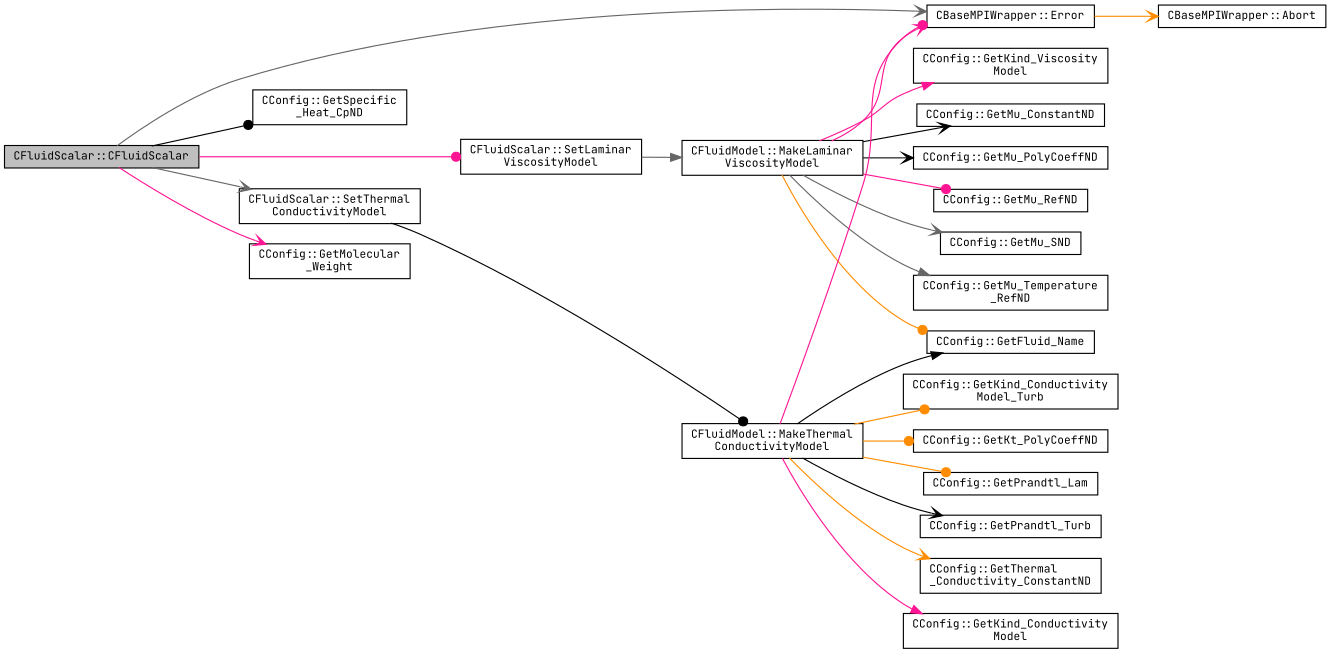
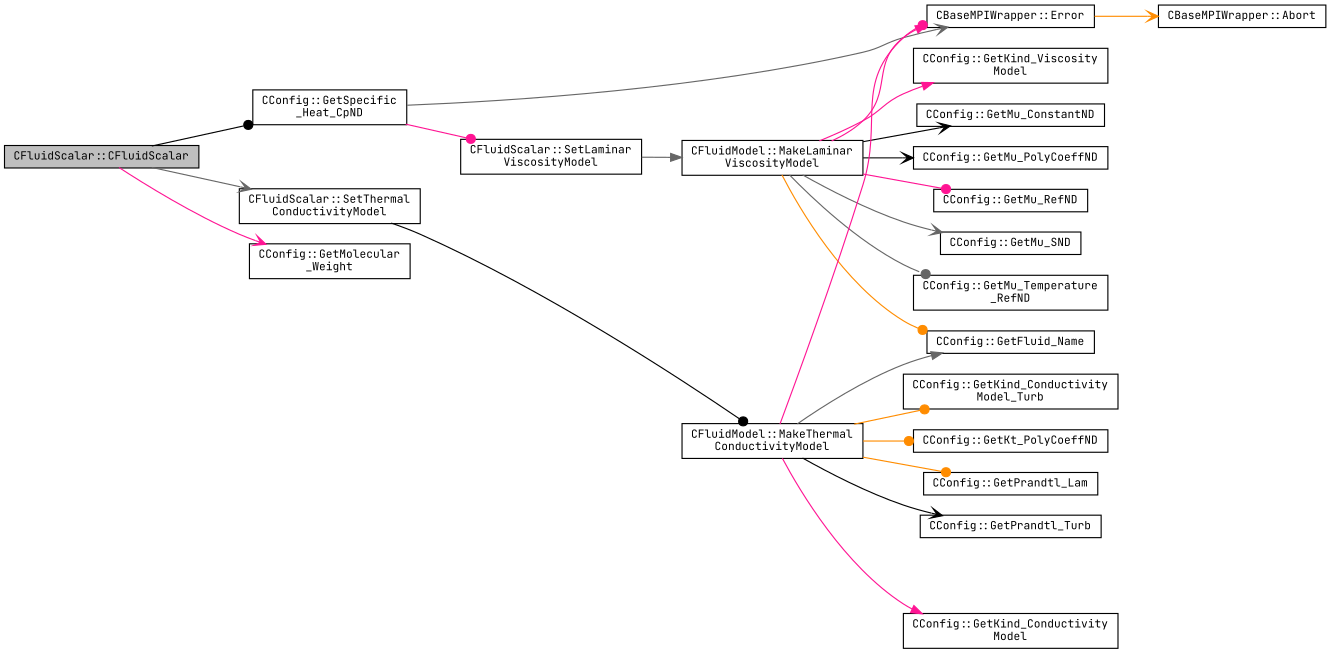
edge "CFluidScalar::CFluidScalar" -> "CBaseMPIWrapper::Error": now "CConfig::GetSpecific _Heat_CpND" -> "CBaseMPIWrapper::Error"
edge "CFluidModel::MakeLaminar ViscosityModel" -> "CBaseMPIWrapper::Error": arrowhead vee -> normal
edge "CFluidScalar::CFluidScalar" -> "CFluidScalar::SetLaminar ViscosityModel": now "CConfig::GetSpecific _Heat_CpND" -> "CFluidScalar::SetLaminar ViscosityModel"
edge "CFluidModel::MakeLaminar ViscosityModel" -> "CConfig::GetMu_Temperature _RefND": arrowhead normal -> dot
edge "CFluidModel::MakeThermal ConductivityModel" -> "CConfig::GetFluid_Name": color black -> gray40
node "CConfig::GetThermal _Conductivity_ConstantND": removed
